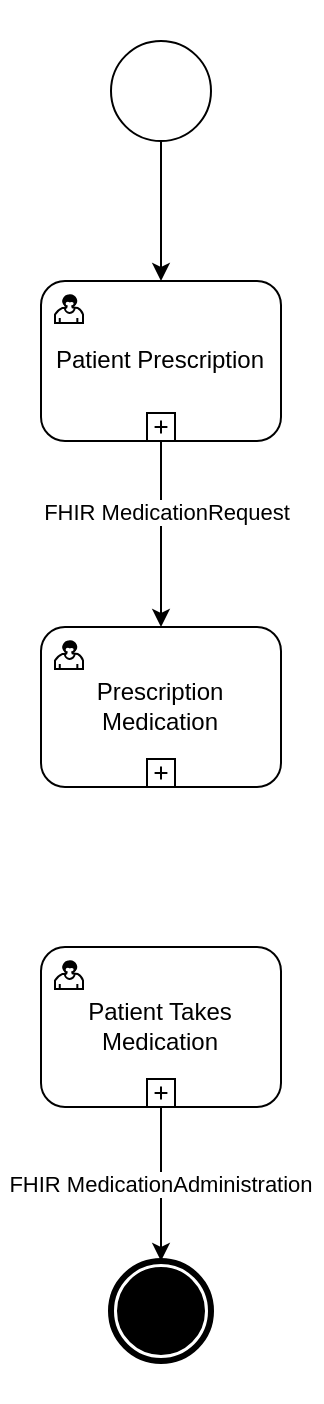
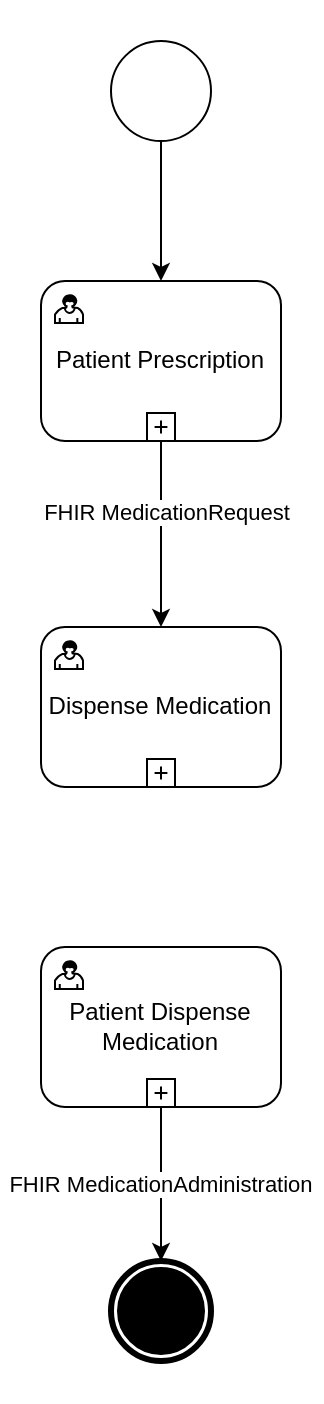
node "Prescription Medication": label "Prescription Medication" -> "Dispense Medication"
node "Patient Takes Medication": label "Patient Takes Medication" -> "Patient Dispense Medication"
